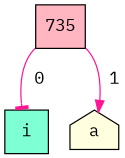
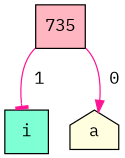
edge "735" -> "i": label " 0" -> " 1"
edge "735" -> "a": label " 1" -> " 0"
